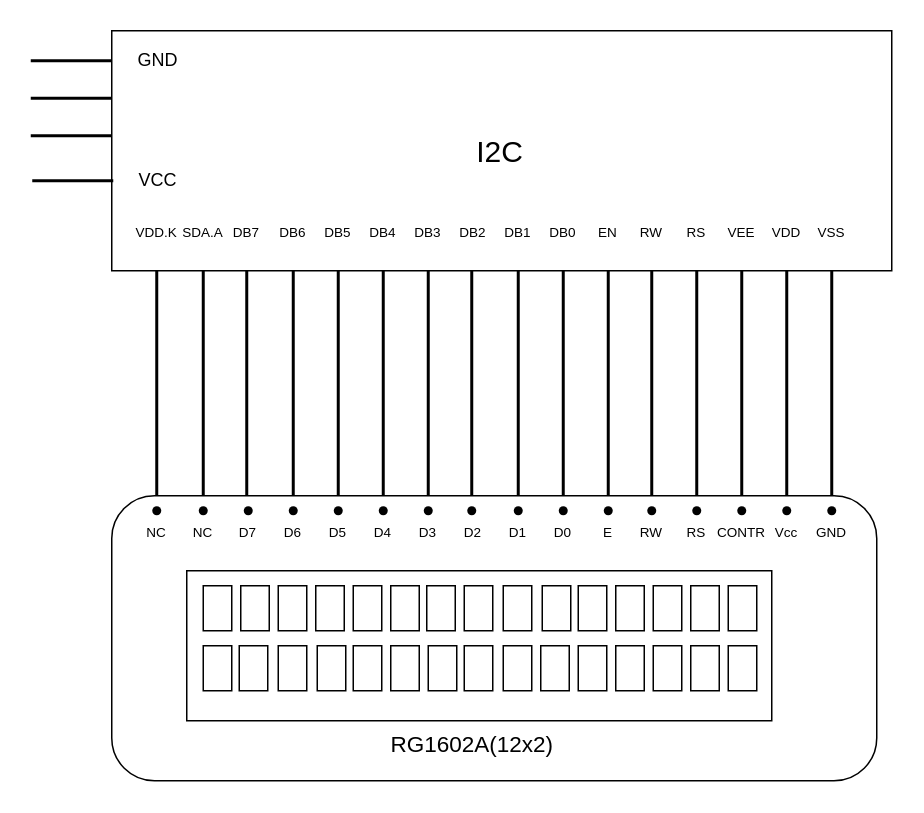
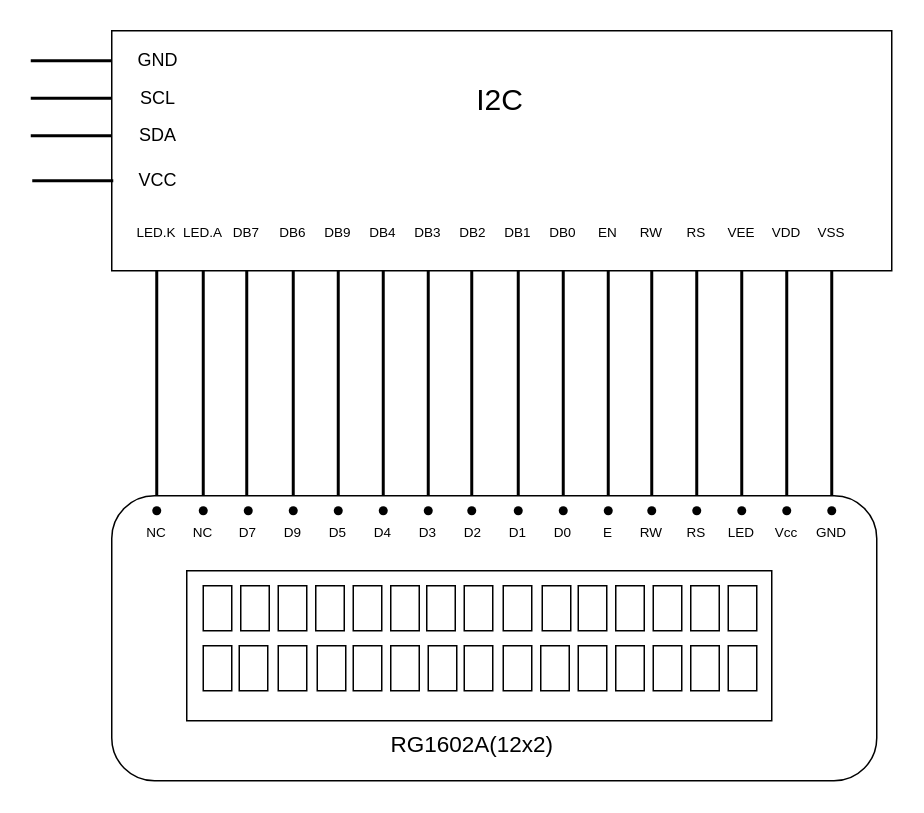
node "SCL": added
node "SDA": added
node "I2C": moved (500, 151) -> (500, 98)
node "VDD.K": label "VDD.K" -> "LED.K"
node "SDA.A": label "SDA.A" -> "LED.A"
node "DB5": label "DB5" -> "DB9"
node "D6": label "D6" -> "D9"
node "CONTR": label "CONTR" -> "LED"
